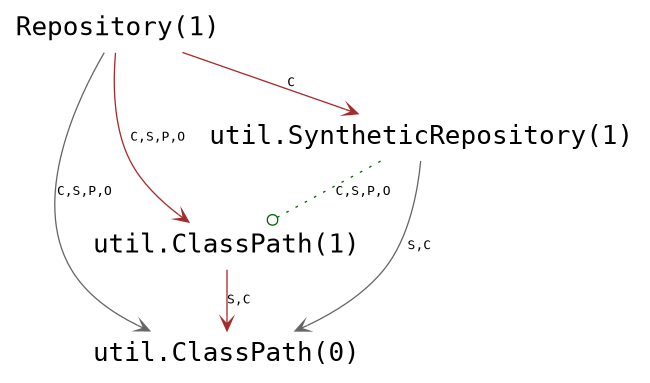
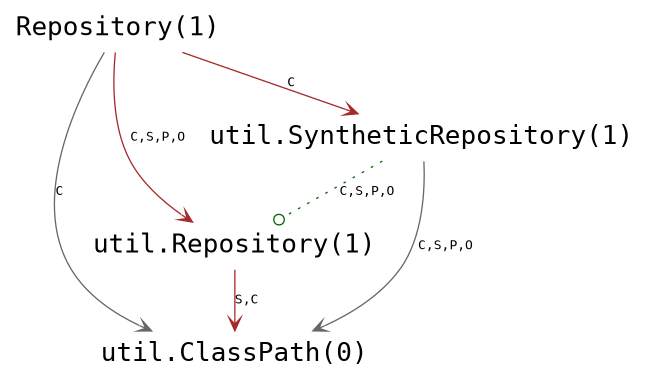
edge "Repository(1)" -> "util.ClassPath(0)": label "C,S,P,O" -> "C"
node "util.ClassPath(1)": label "util.ClassPath(1)" -> "util.Repository(1)"
edge "util.SyntheticRepository(1)" -> "util.ClassPath(0)": label "S,C" -> "C,S,P,O"
